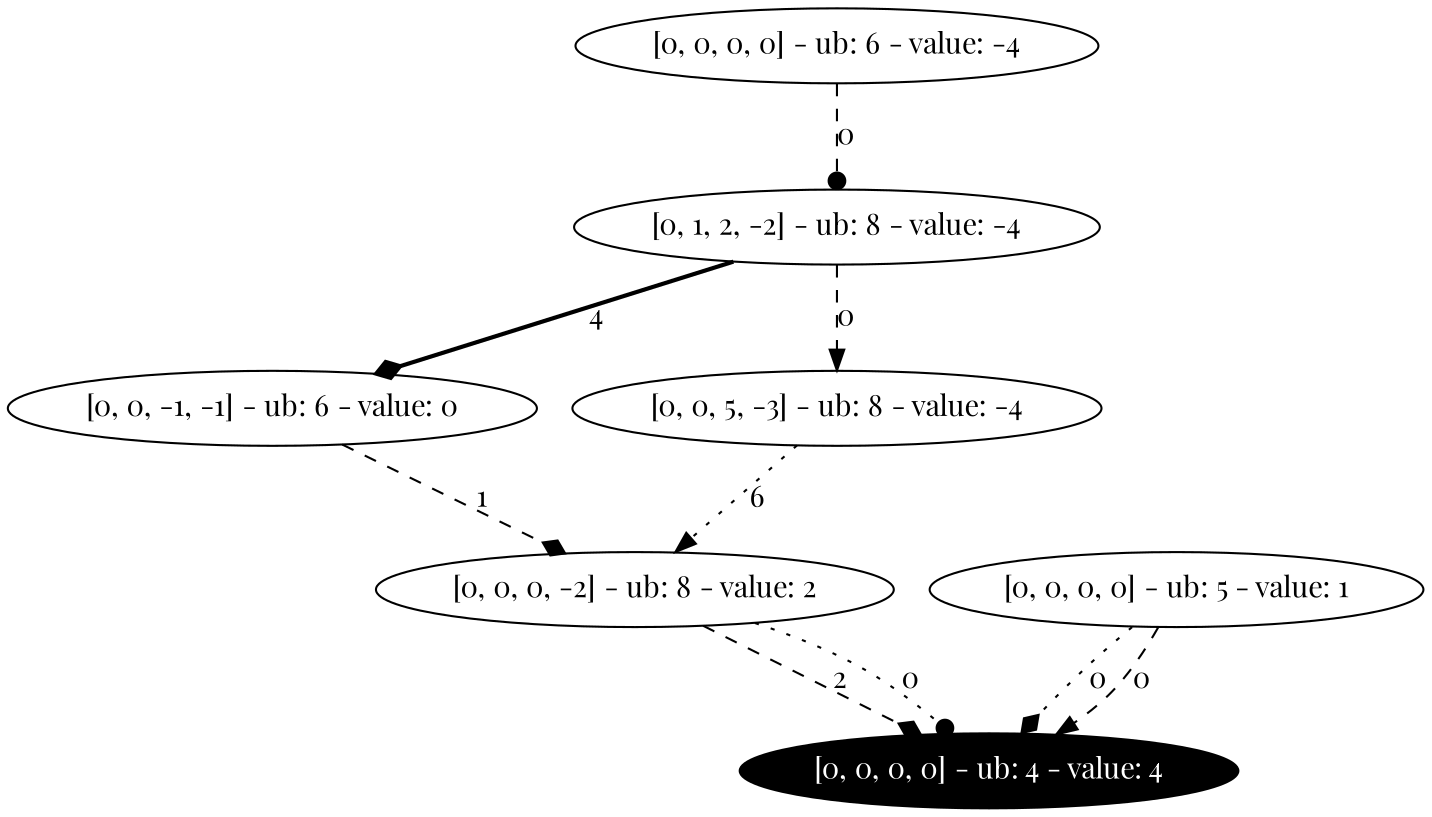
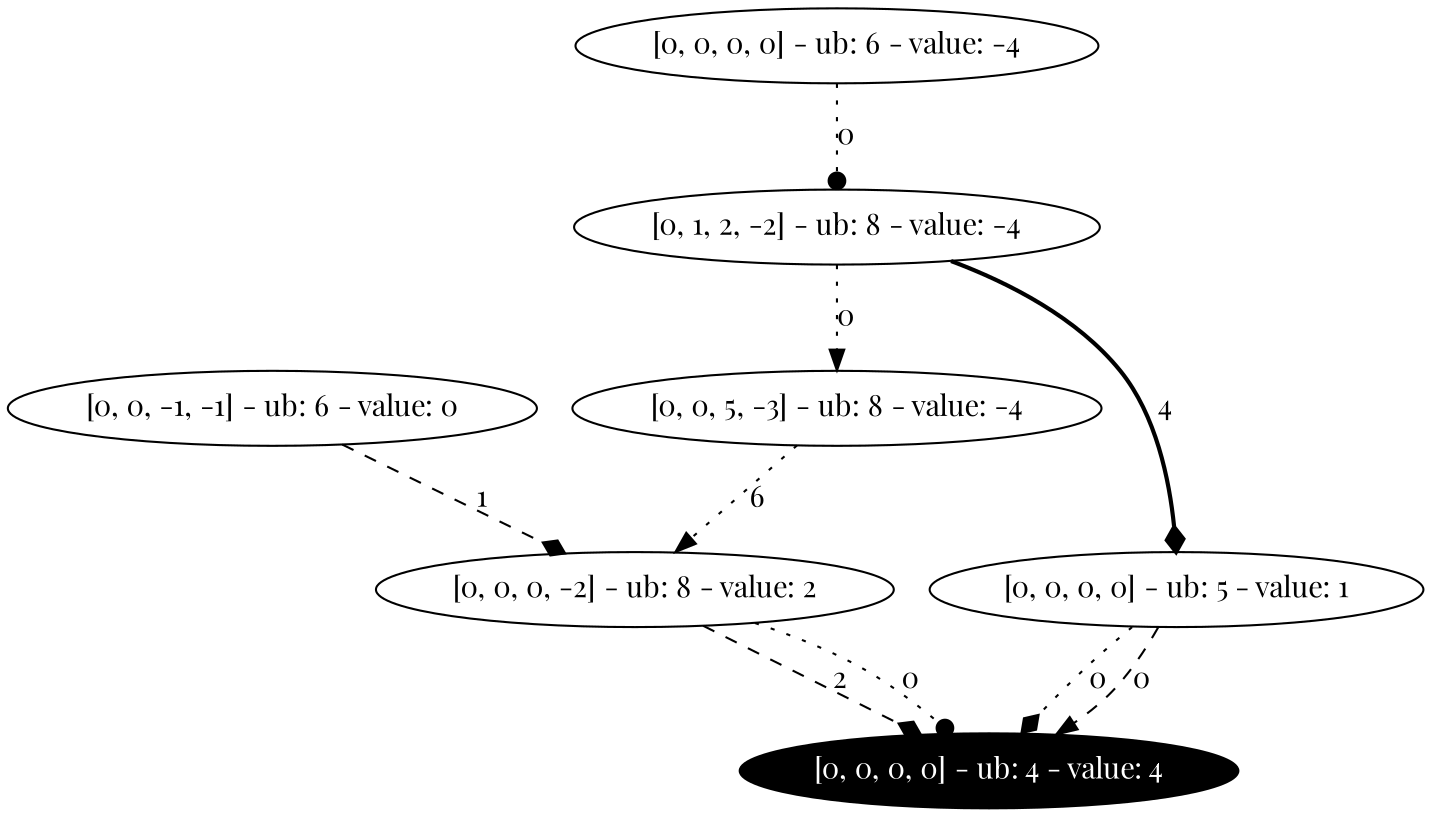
edge "[0, 0, 0, 0] - ub: 6 - value: -4" -> "[0, 1, 2, -2] - ub: 8 - value: -4": style dashed -> dotted
edge "[0, 1, 2, -2] - ub: 8 - value: -4" -> "[0, 0, 5, -3] - ub: 8 - value: -4": style dashed -> dotted
edge "[0, 1, 2, -2] - ub: 8 - value: -4" -> "[0, 0, -1, -1] - ub: 6 - value: 0": now "[0, 1, 2, -2] - ub: 8 - value: -4" -> "[0, 0, 0, 0] - ub: 5 - value: 1"
